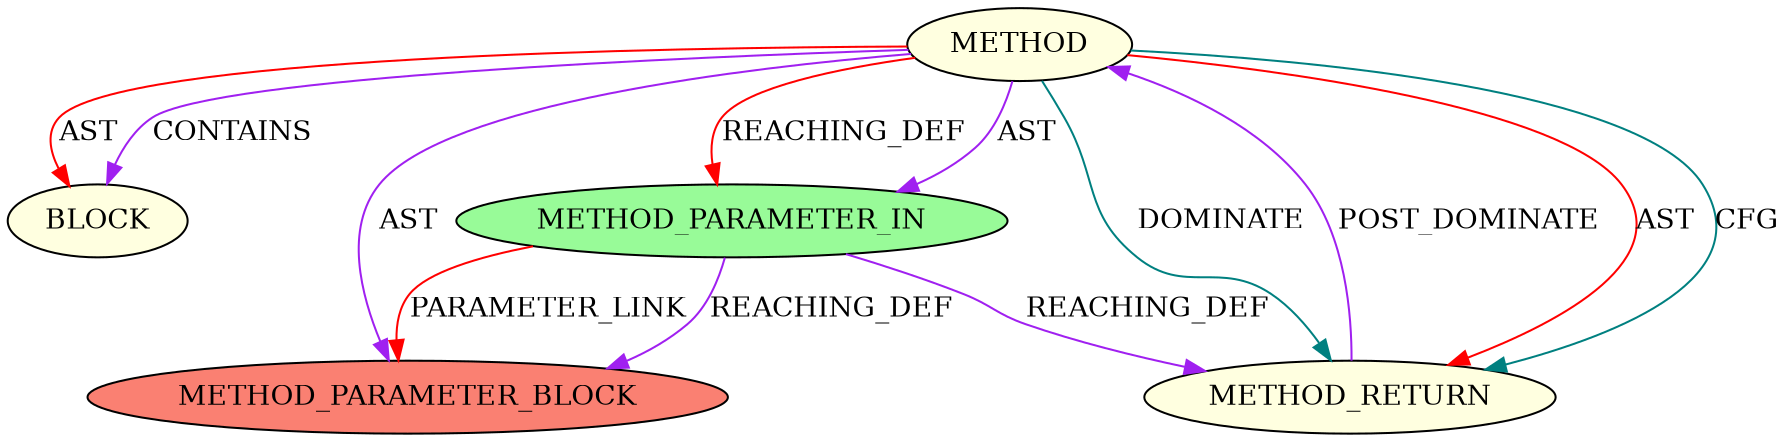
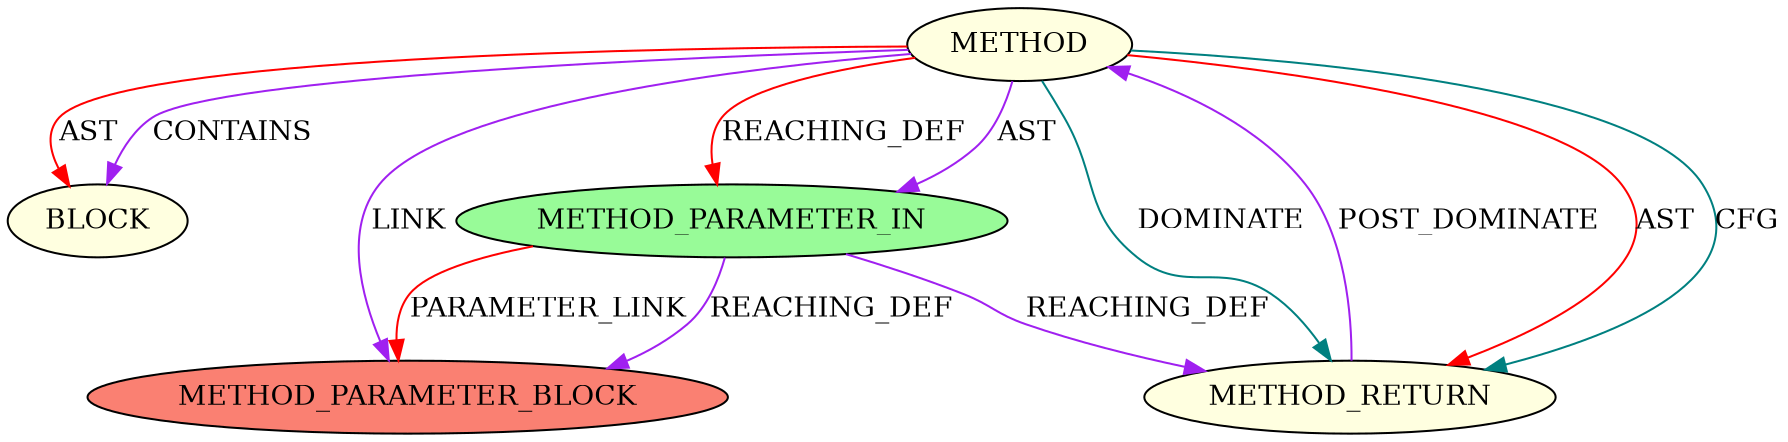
edge "METHOD" -> "METHOD_PARAMETER_BLOCK": label "AST" -> "LINK"
